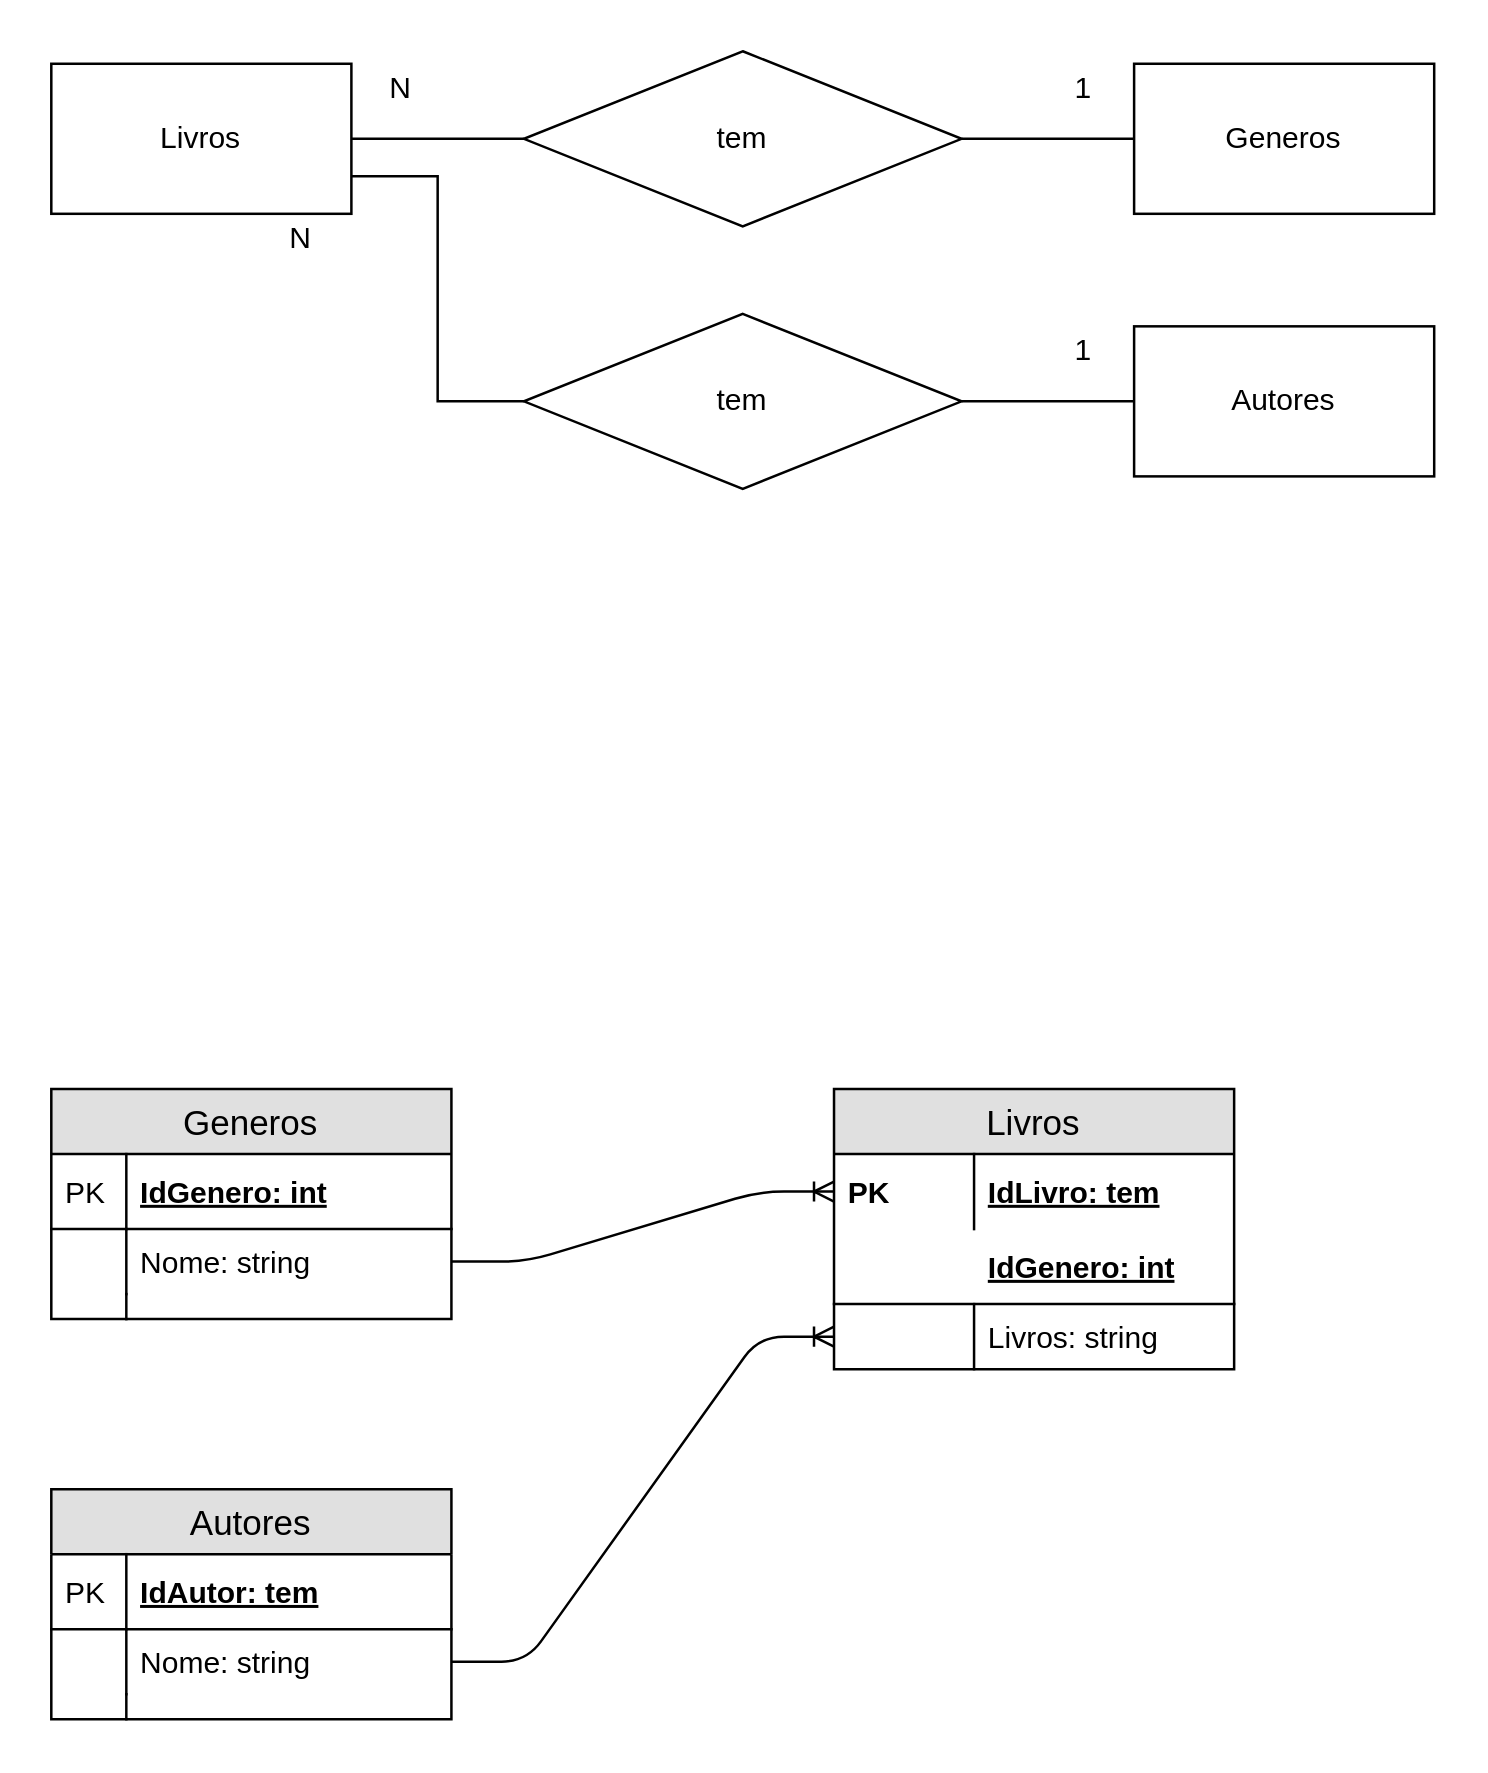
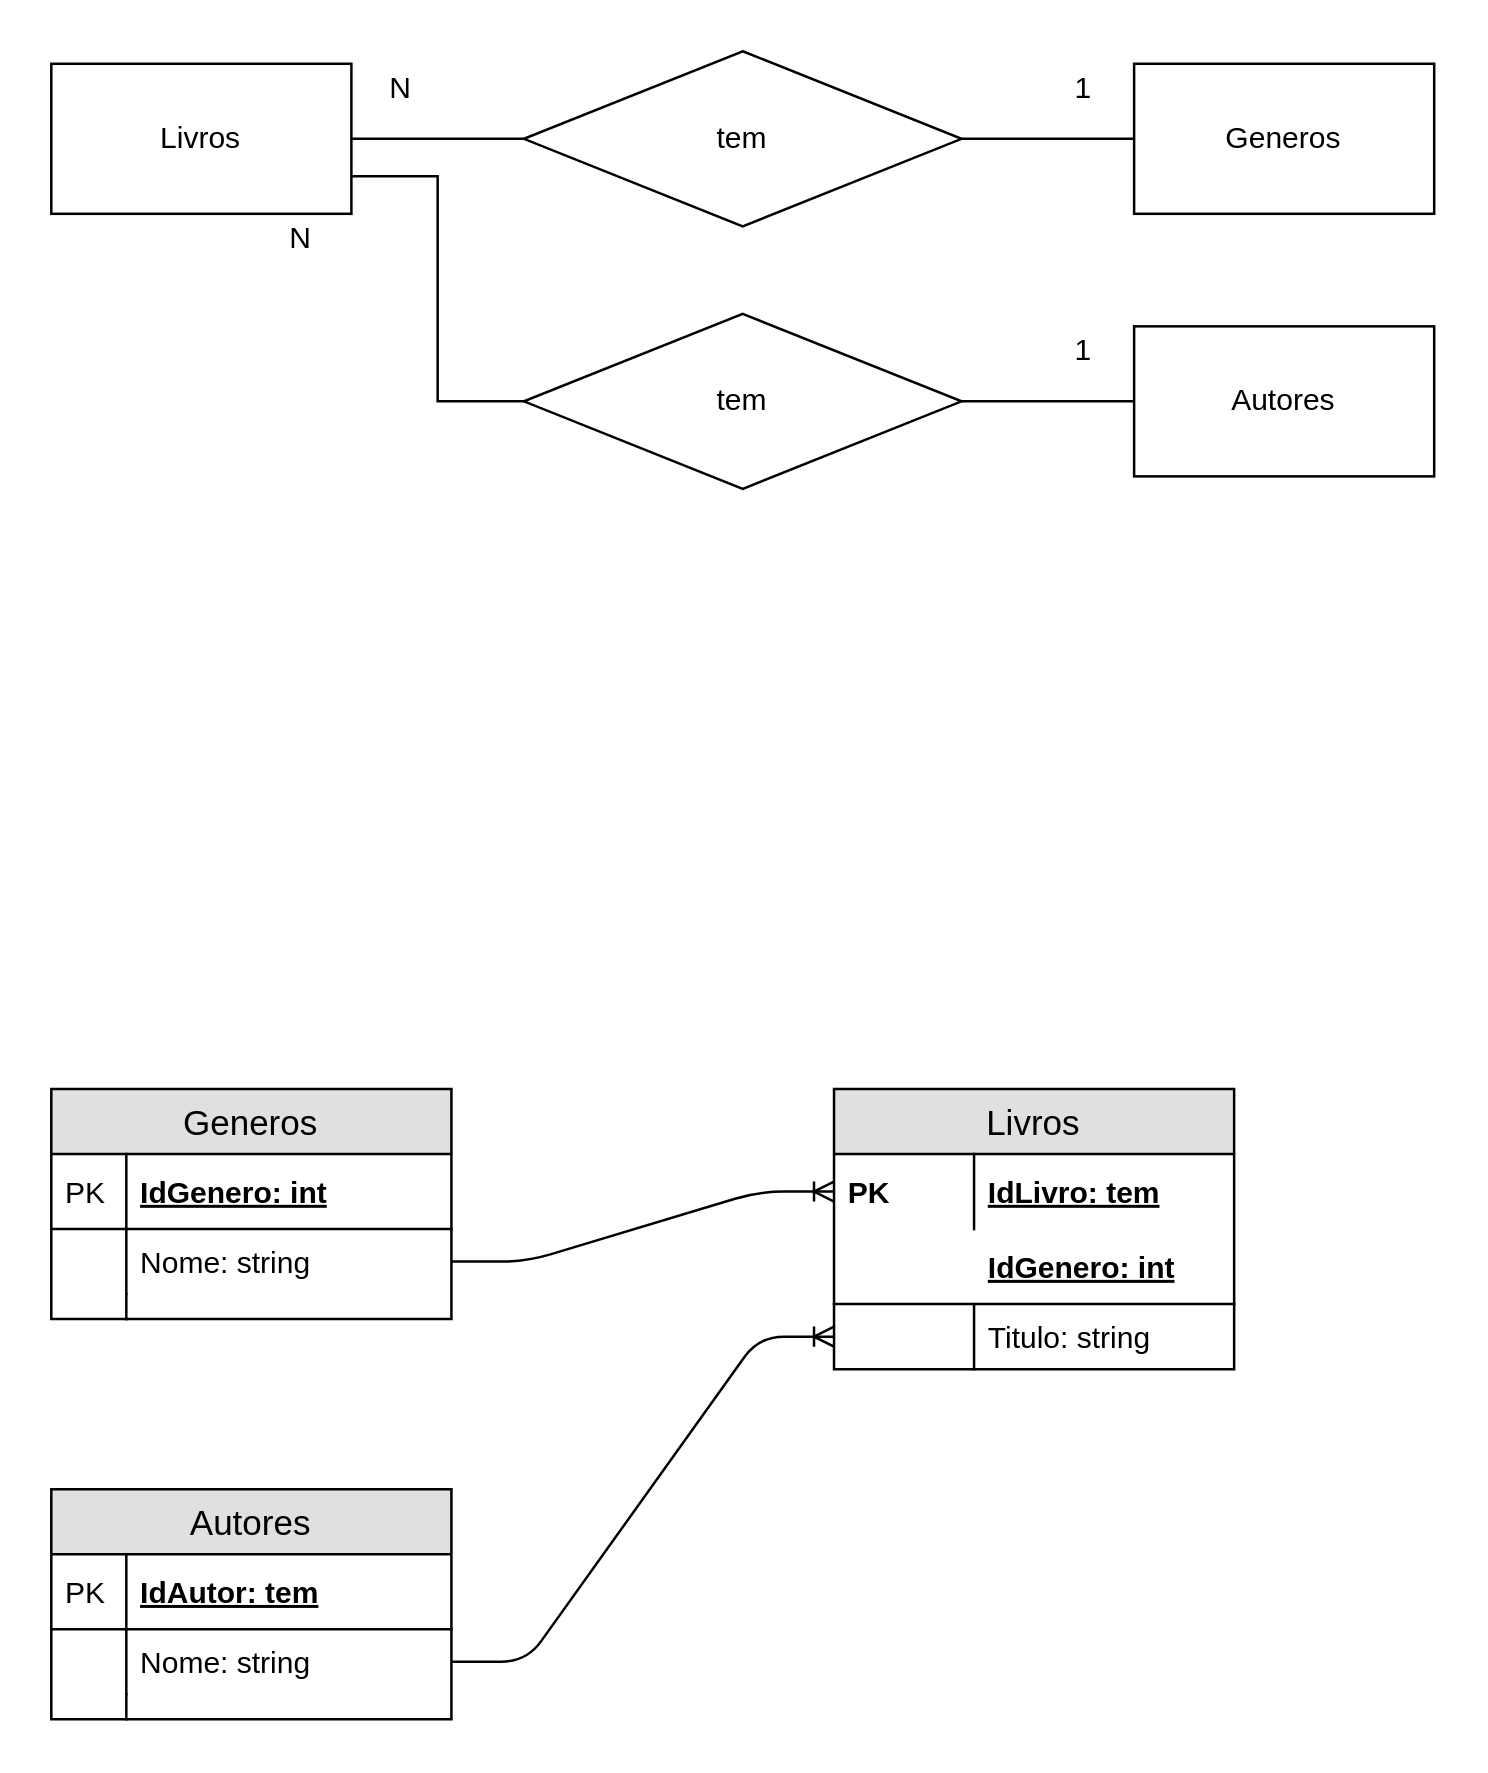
node "Livros: string": label "Livros: string" -> "Titulo: string"
